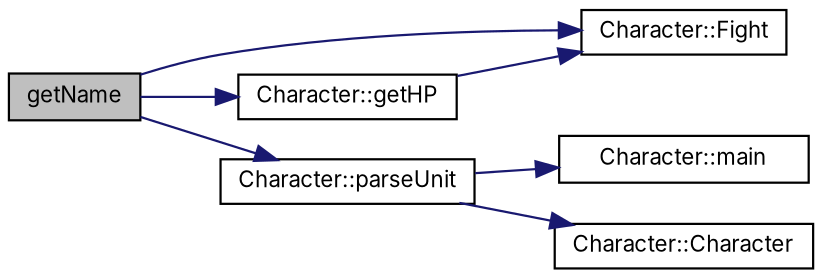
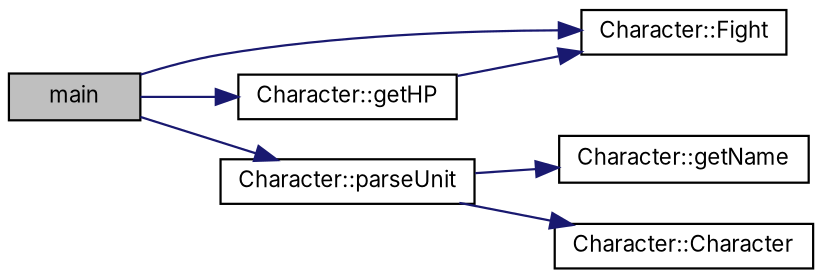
node "getName": label "getName" -> "main"
node "Character::main": label "Character::main" -> "Character::getName"
